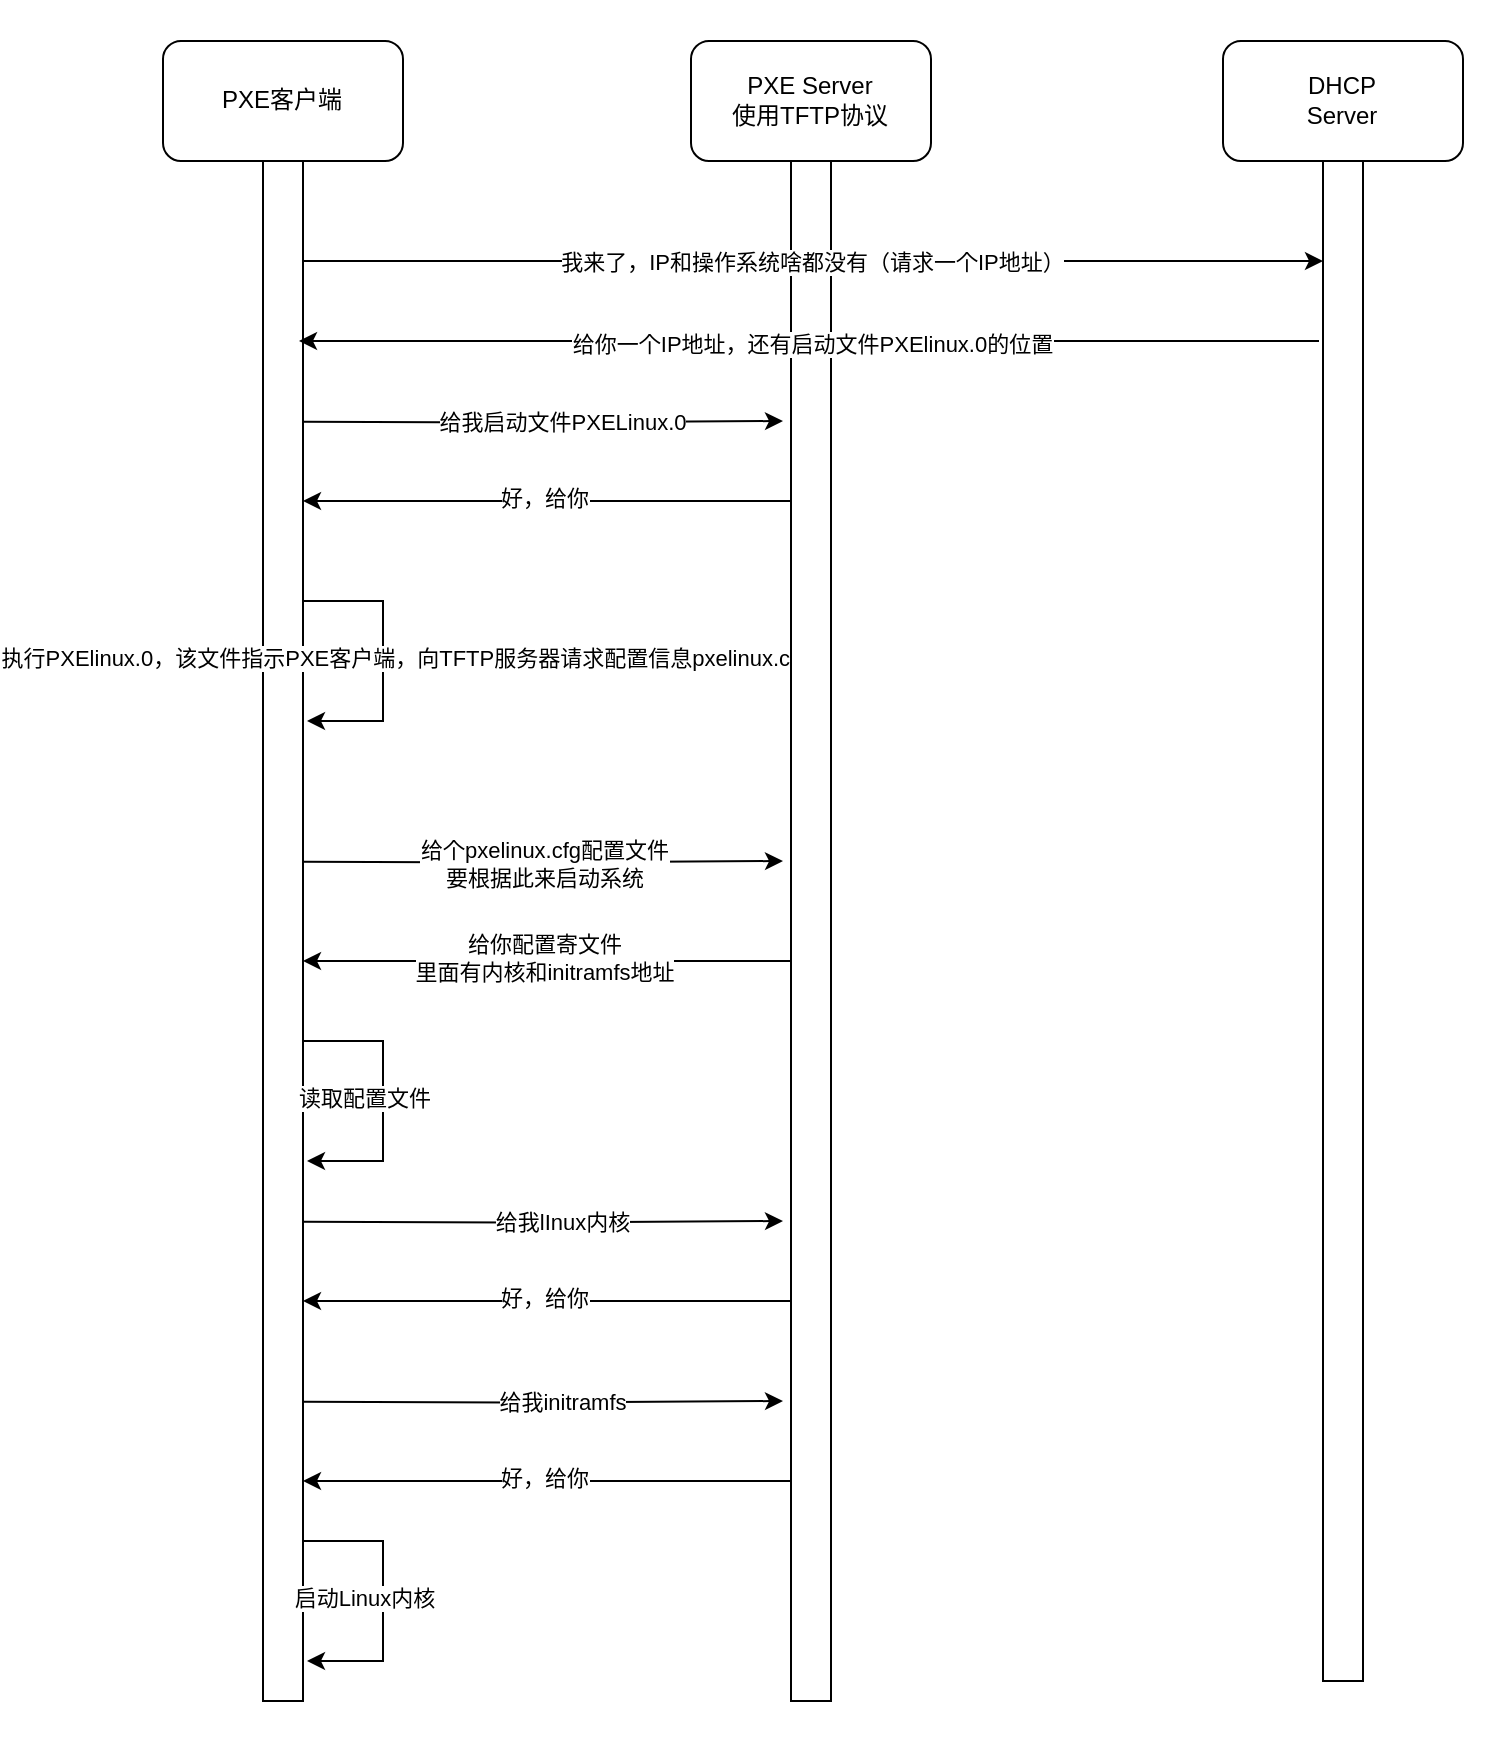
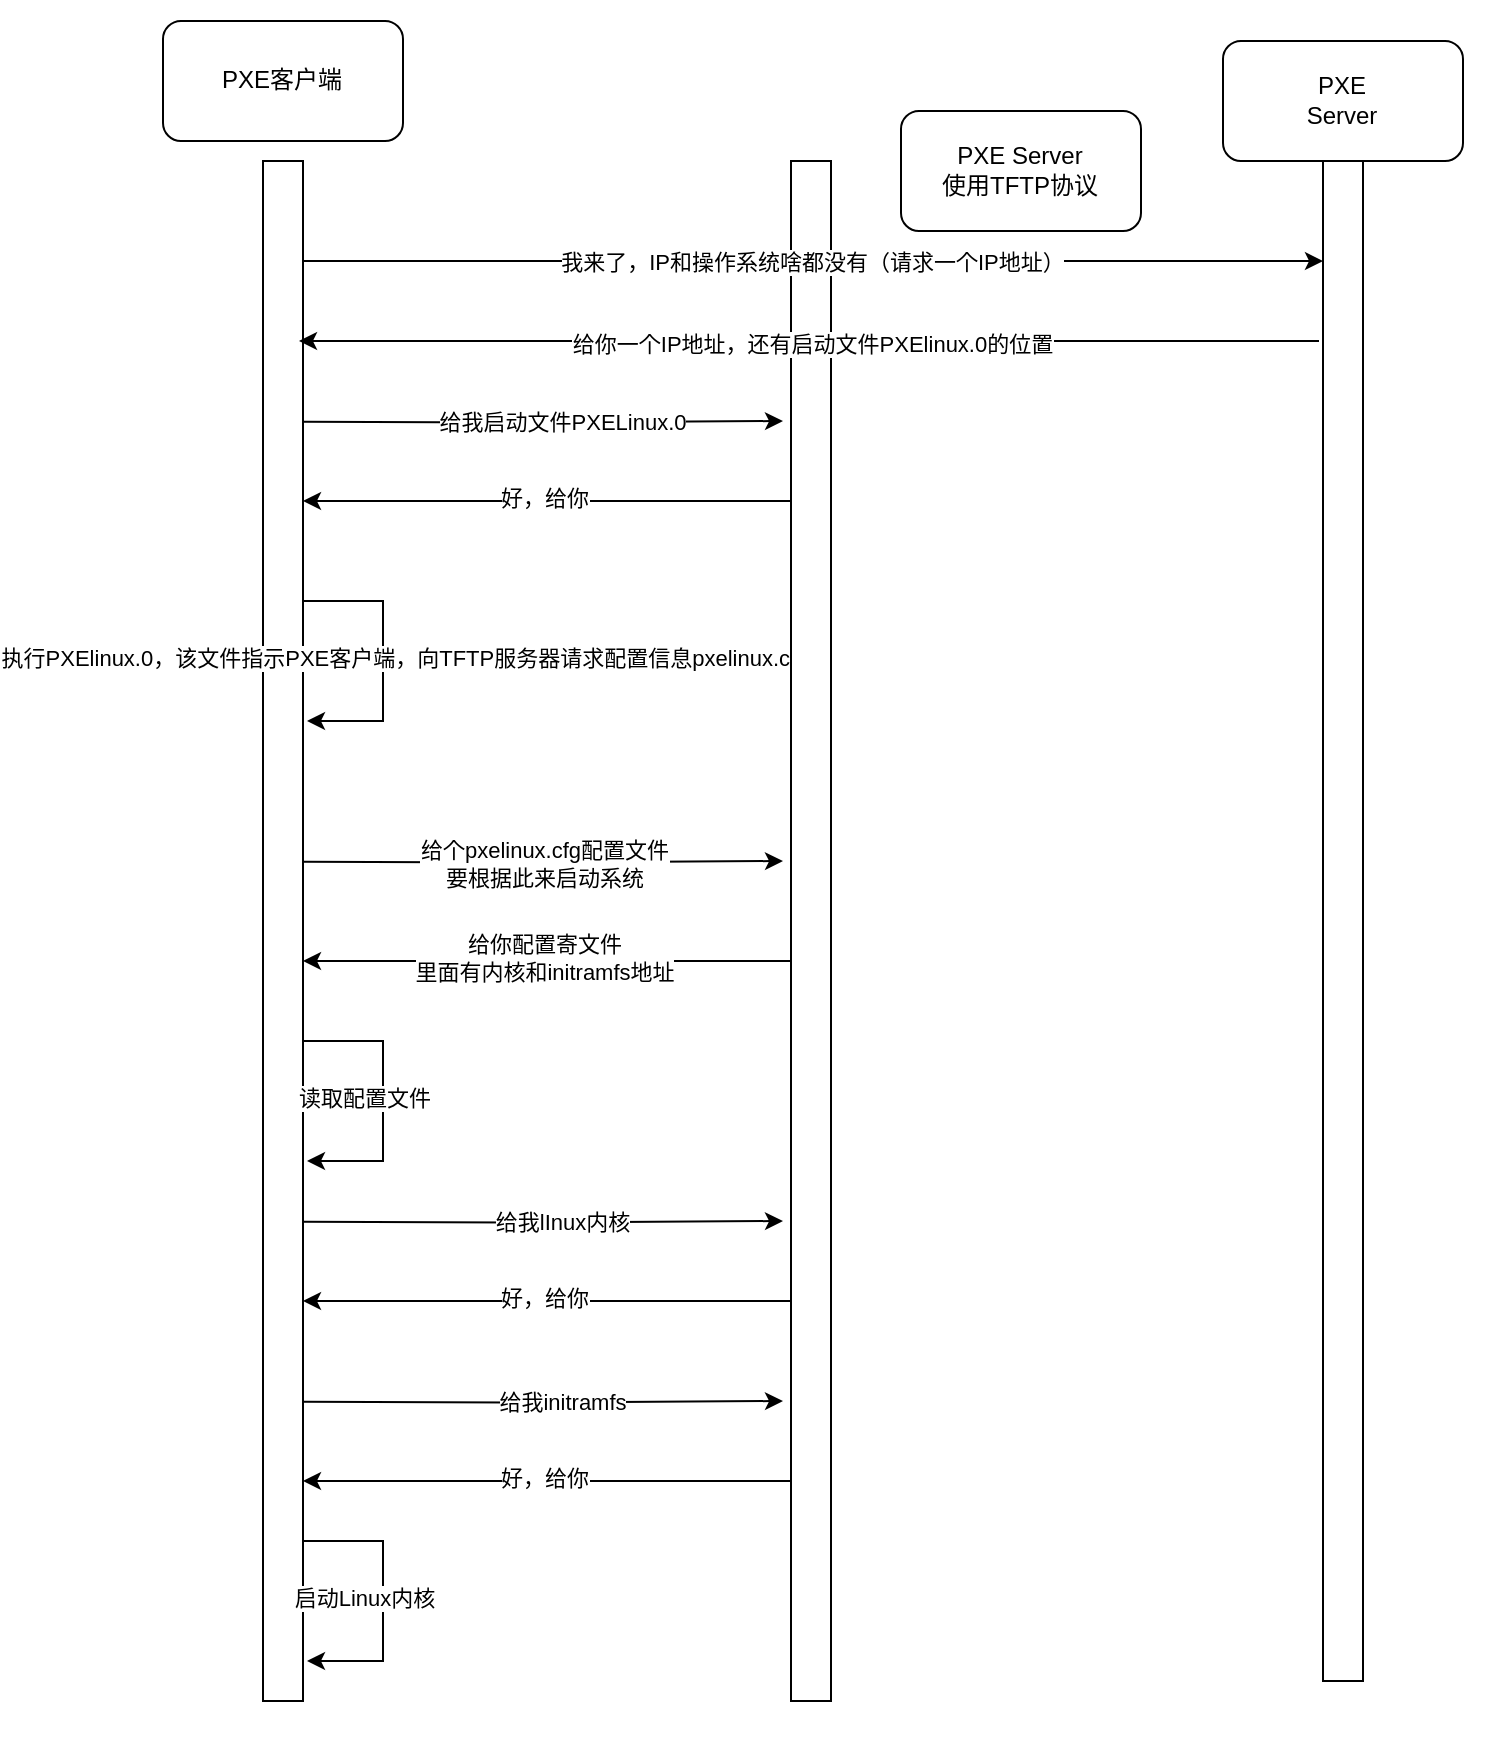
node "PXE客户端": moved (283, 101) -> (283, 81)
node "PXE Server 使用TFTP协议": moved (811, 101) -> (1021, 171)
node "DHCP Server": label "DHCP Server" -> "PXE Server"
